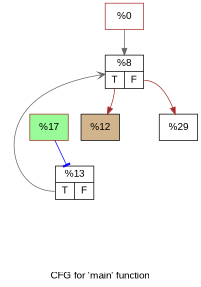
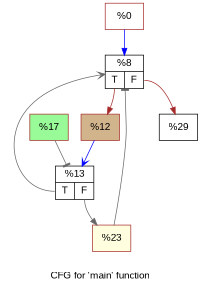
edge "%0" -> "%8": color gray40 -> blue
node "%12": color black -> brown
edge "%12" -> "%13": added
edge "%17" -> "%13": color blue -> gray40
node "%23": added
